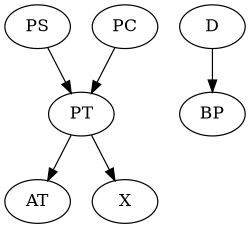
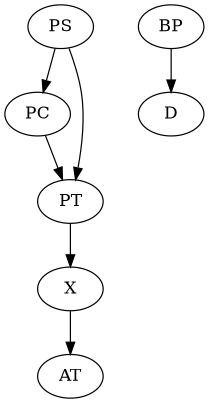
edge "PS" -> "PC": added
edge "D" -> "BP": reversed
edge "PT" -> "AT": now "X" -> "AT"
